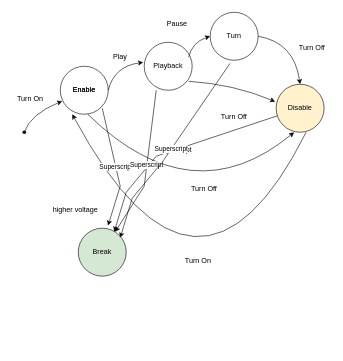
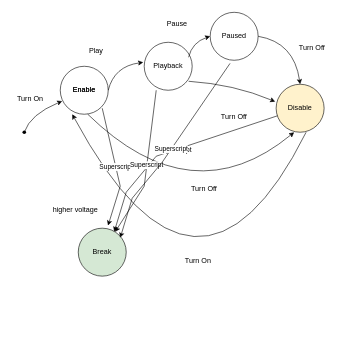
node "Turn": label "Turn" -> "Paused"
node "Play": moved (120, 57) -> (96, 51)
